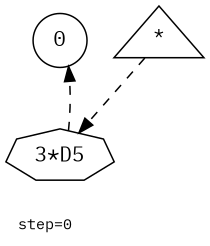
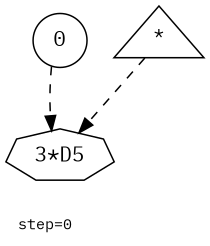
edge "3*D5" -> "0": reversed
